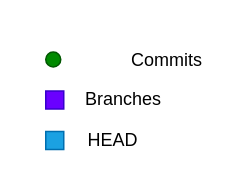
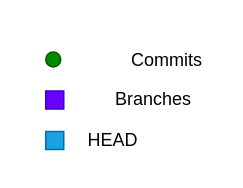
node "Branches": moved (124, 100) -> (154, 100)
